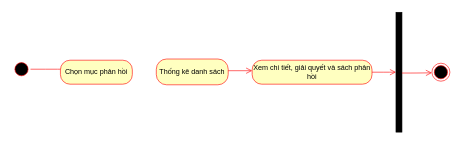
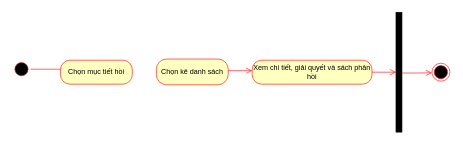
node "Chọn mục phản hồi": label "Chọn mục phản hồi" -> "Chọn mục tiết hồi"
node "Thống kê danh sách": label "Thống kê danh sách" -> "Chọn kê danh sách"
